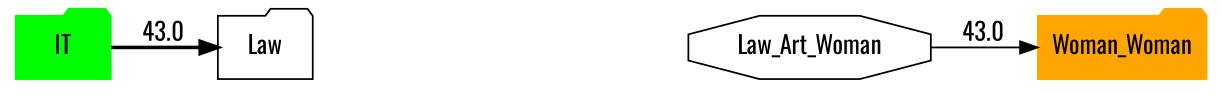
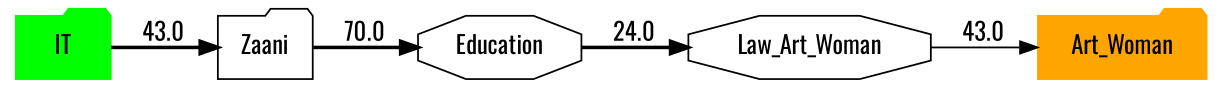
node "Law": label "Law" -> "Zaani"
node "Education": added
node "Woman_Woman": label "Woman_Woman" -> "Art_Woman"
